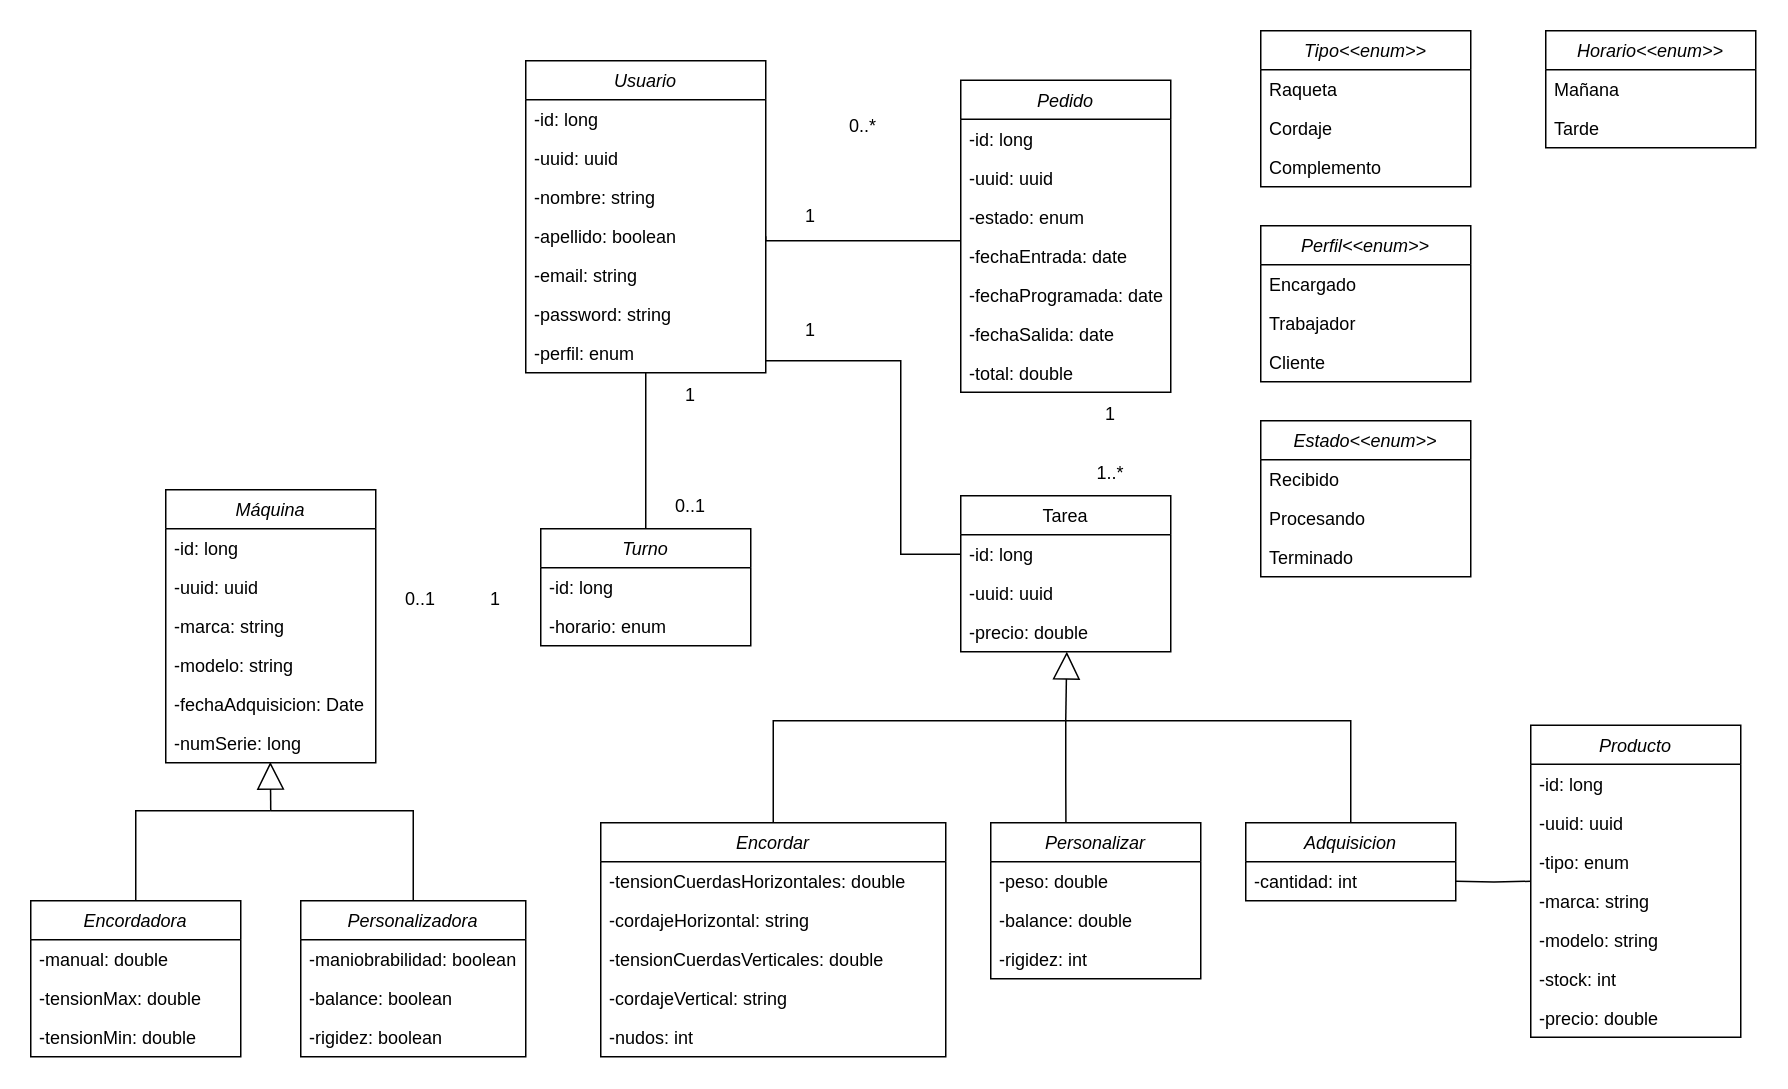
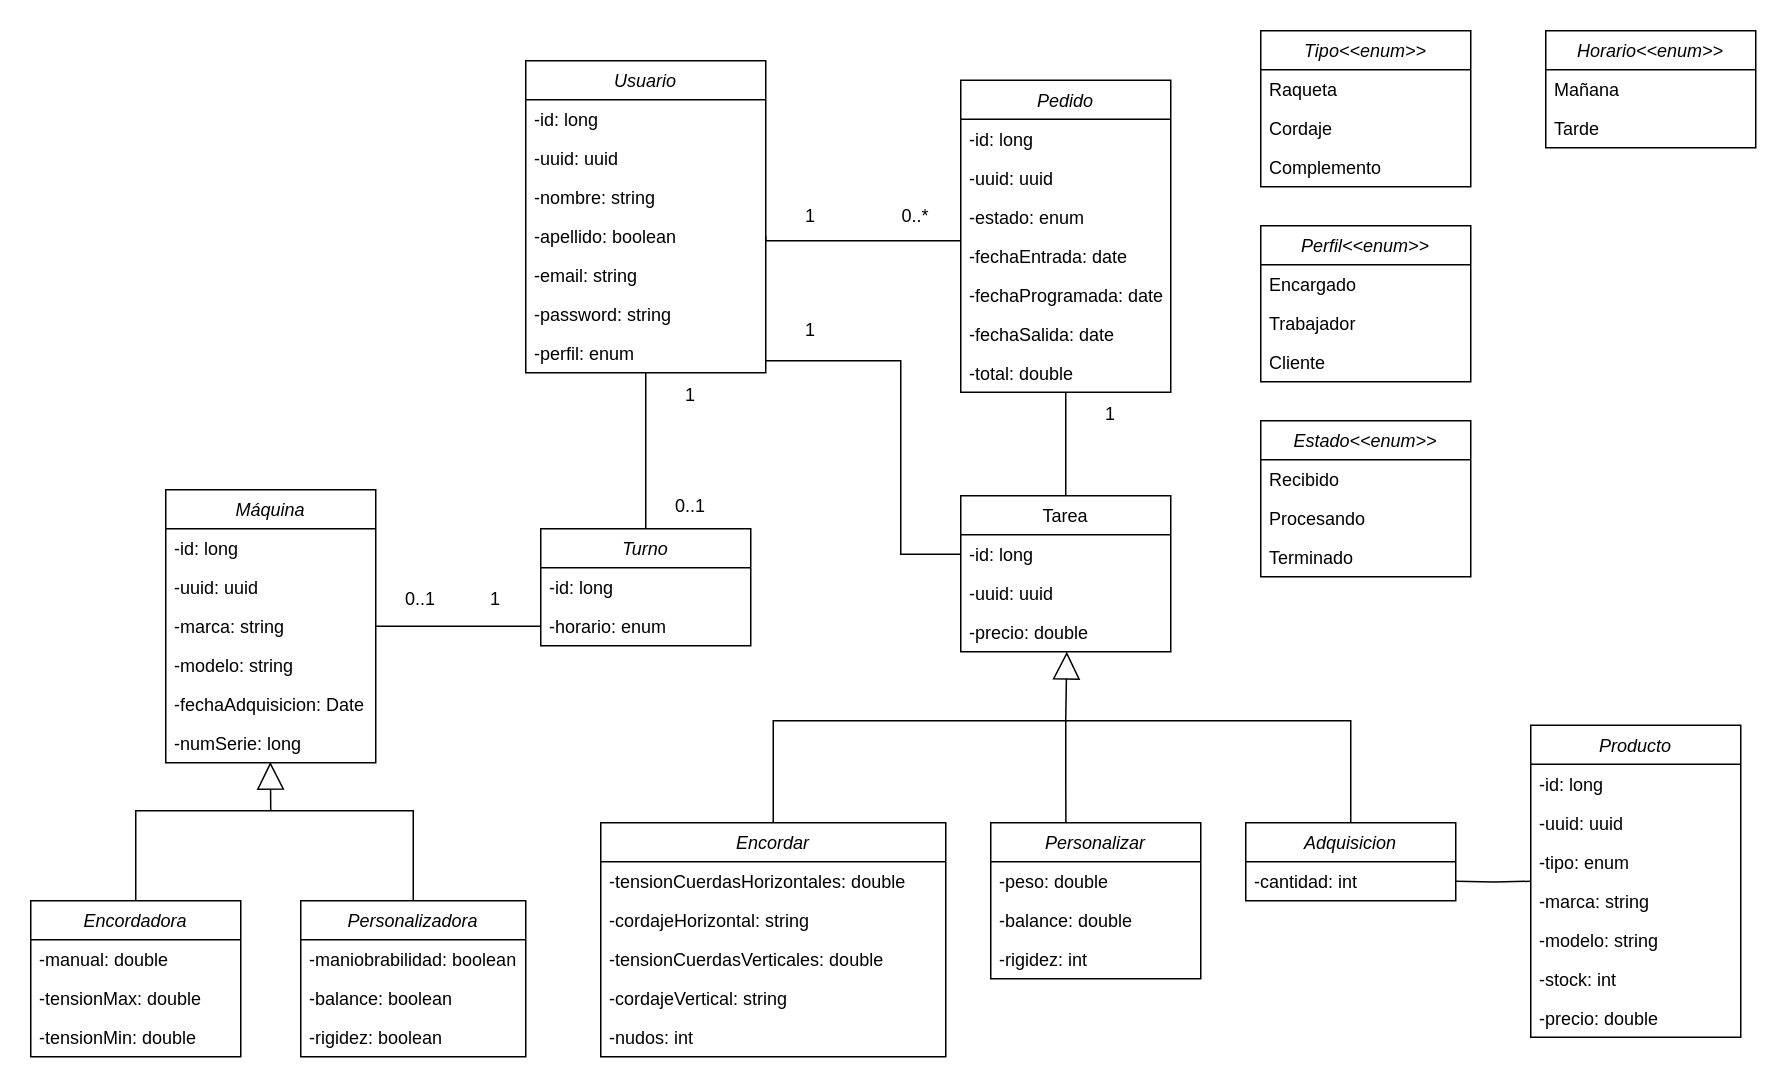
node "0..*": moved (863, 127) -> (916, 217)
edge "Pedido" -- "Tarea": added
node "1..*": removed
edge "Máquina" -- "-horario: enum": added
